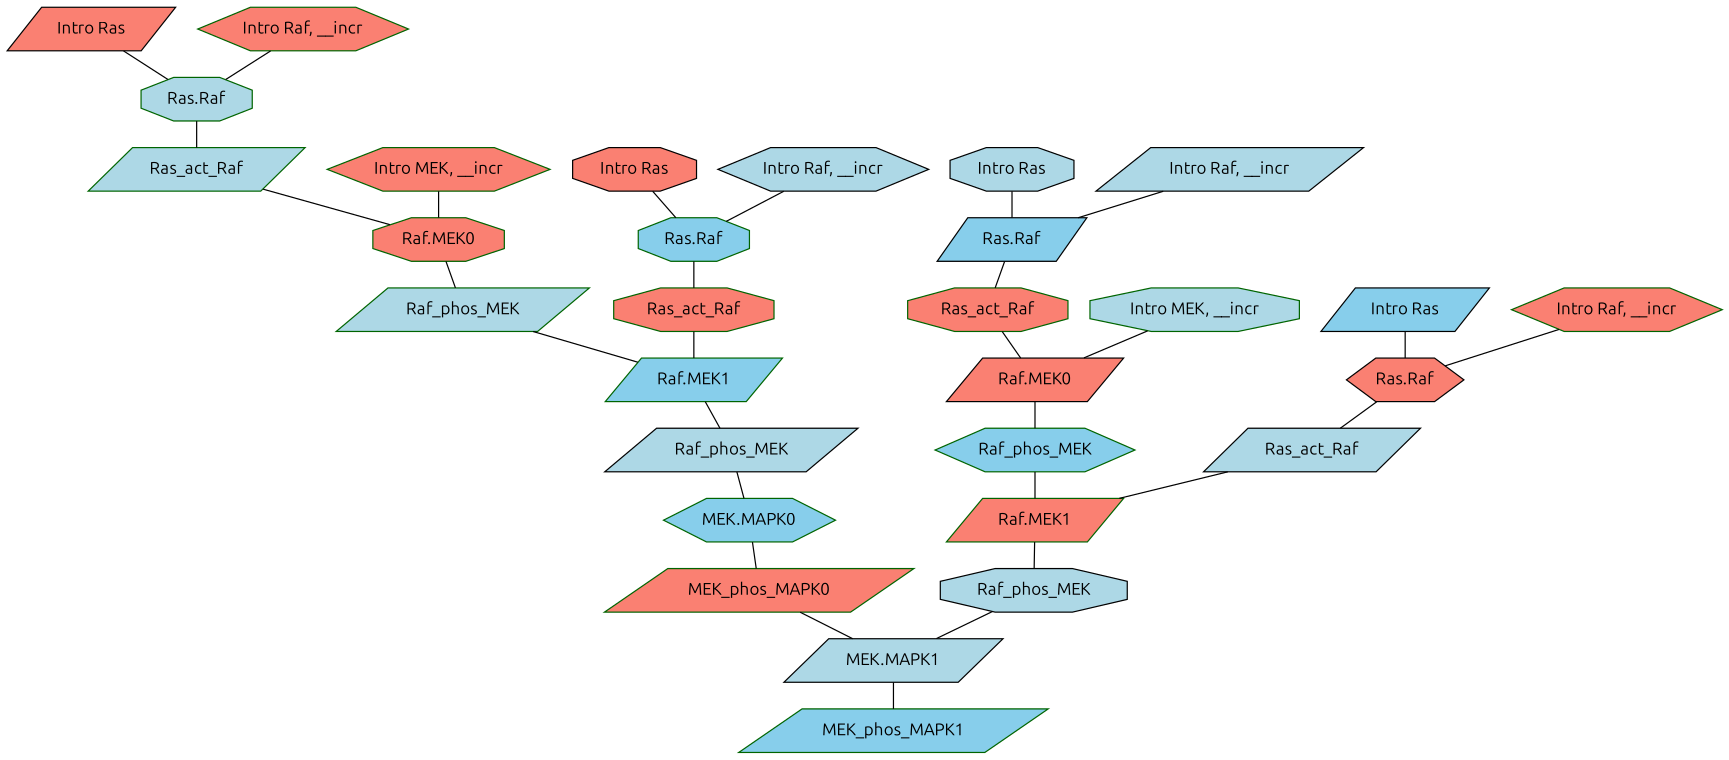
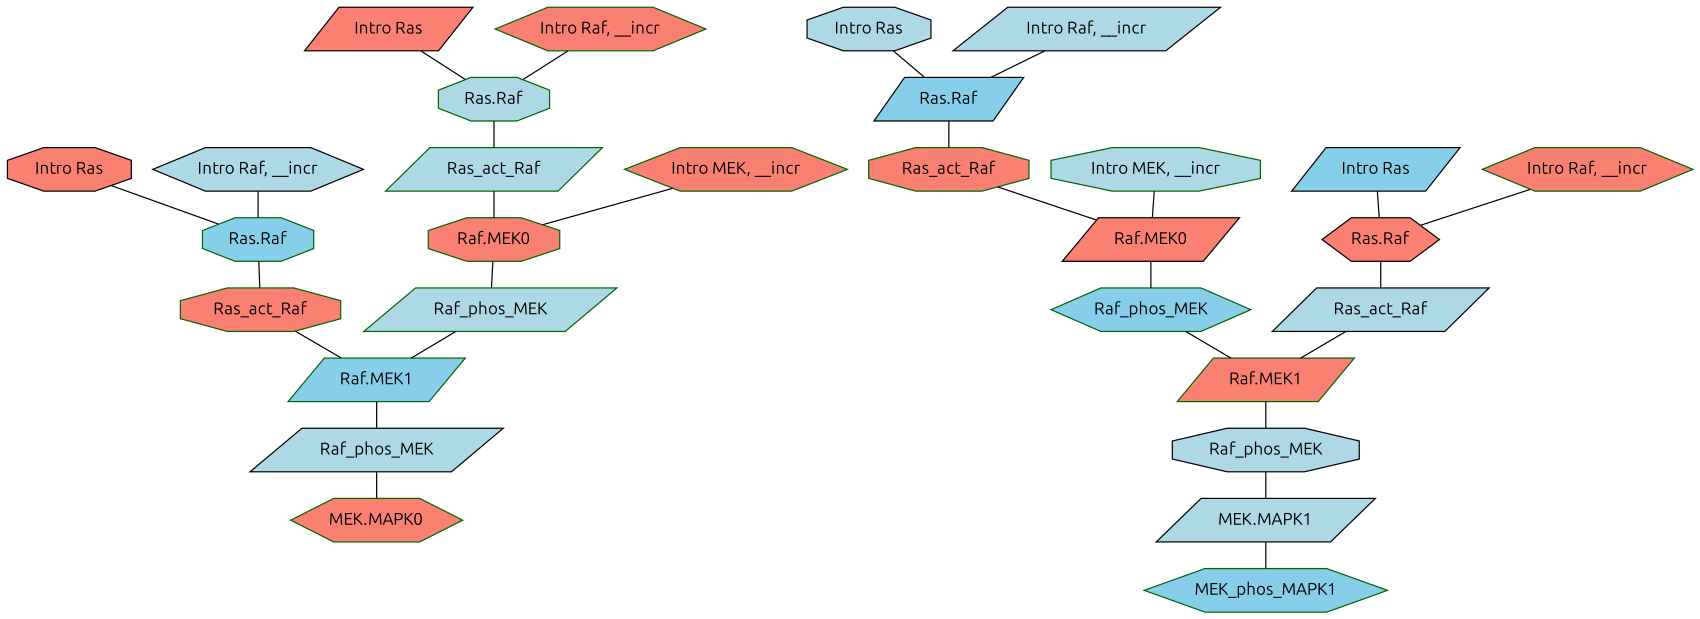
node "MEK.MAPK0": fillcolor skyblue -> salmon
node "MEK_phos_MAPK0": removed
node "MEK_phos_MAPK1": shape parallelogram -> hexagon
